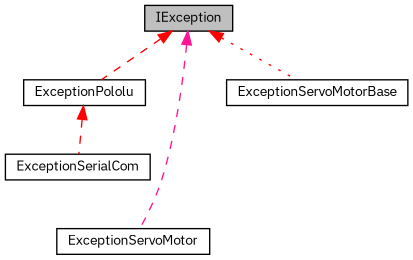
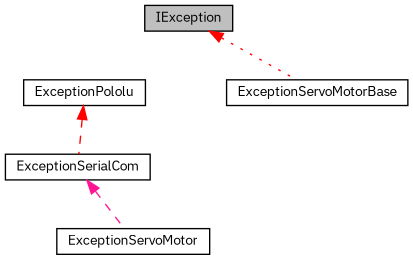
edge "ExceptionPololu" -> "IException": removed
edge "ExceptionServoMotor" -> "IException": now "ExceptionServoMotor" -> "ExceptionSerialCom"
